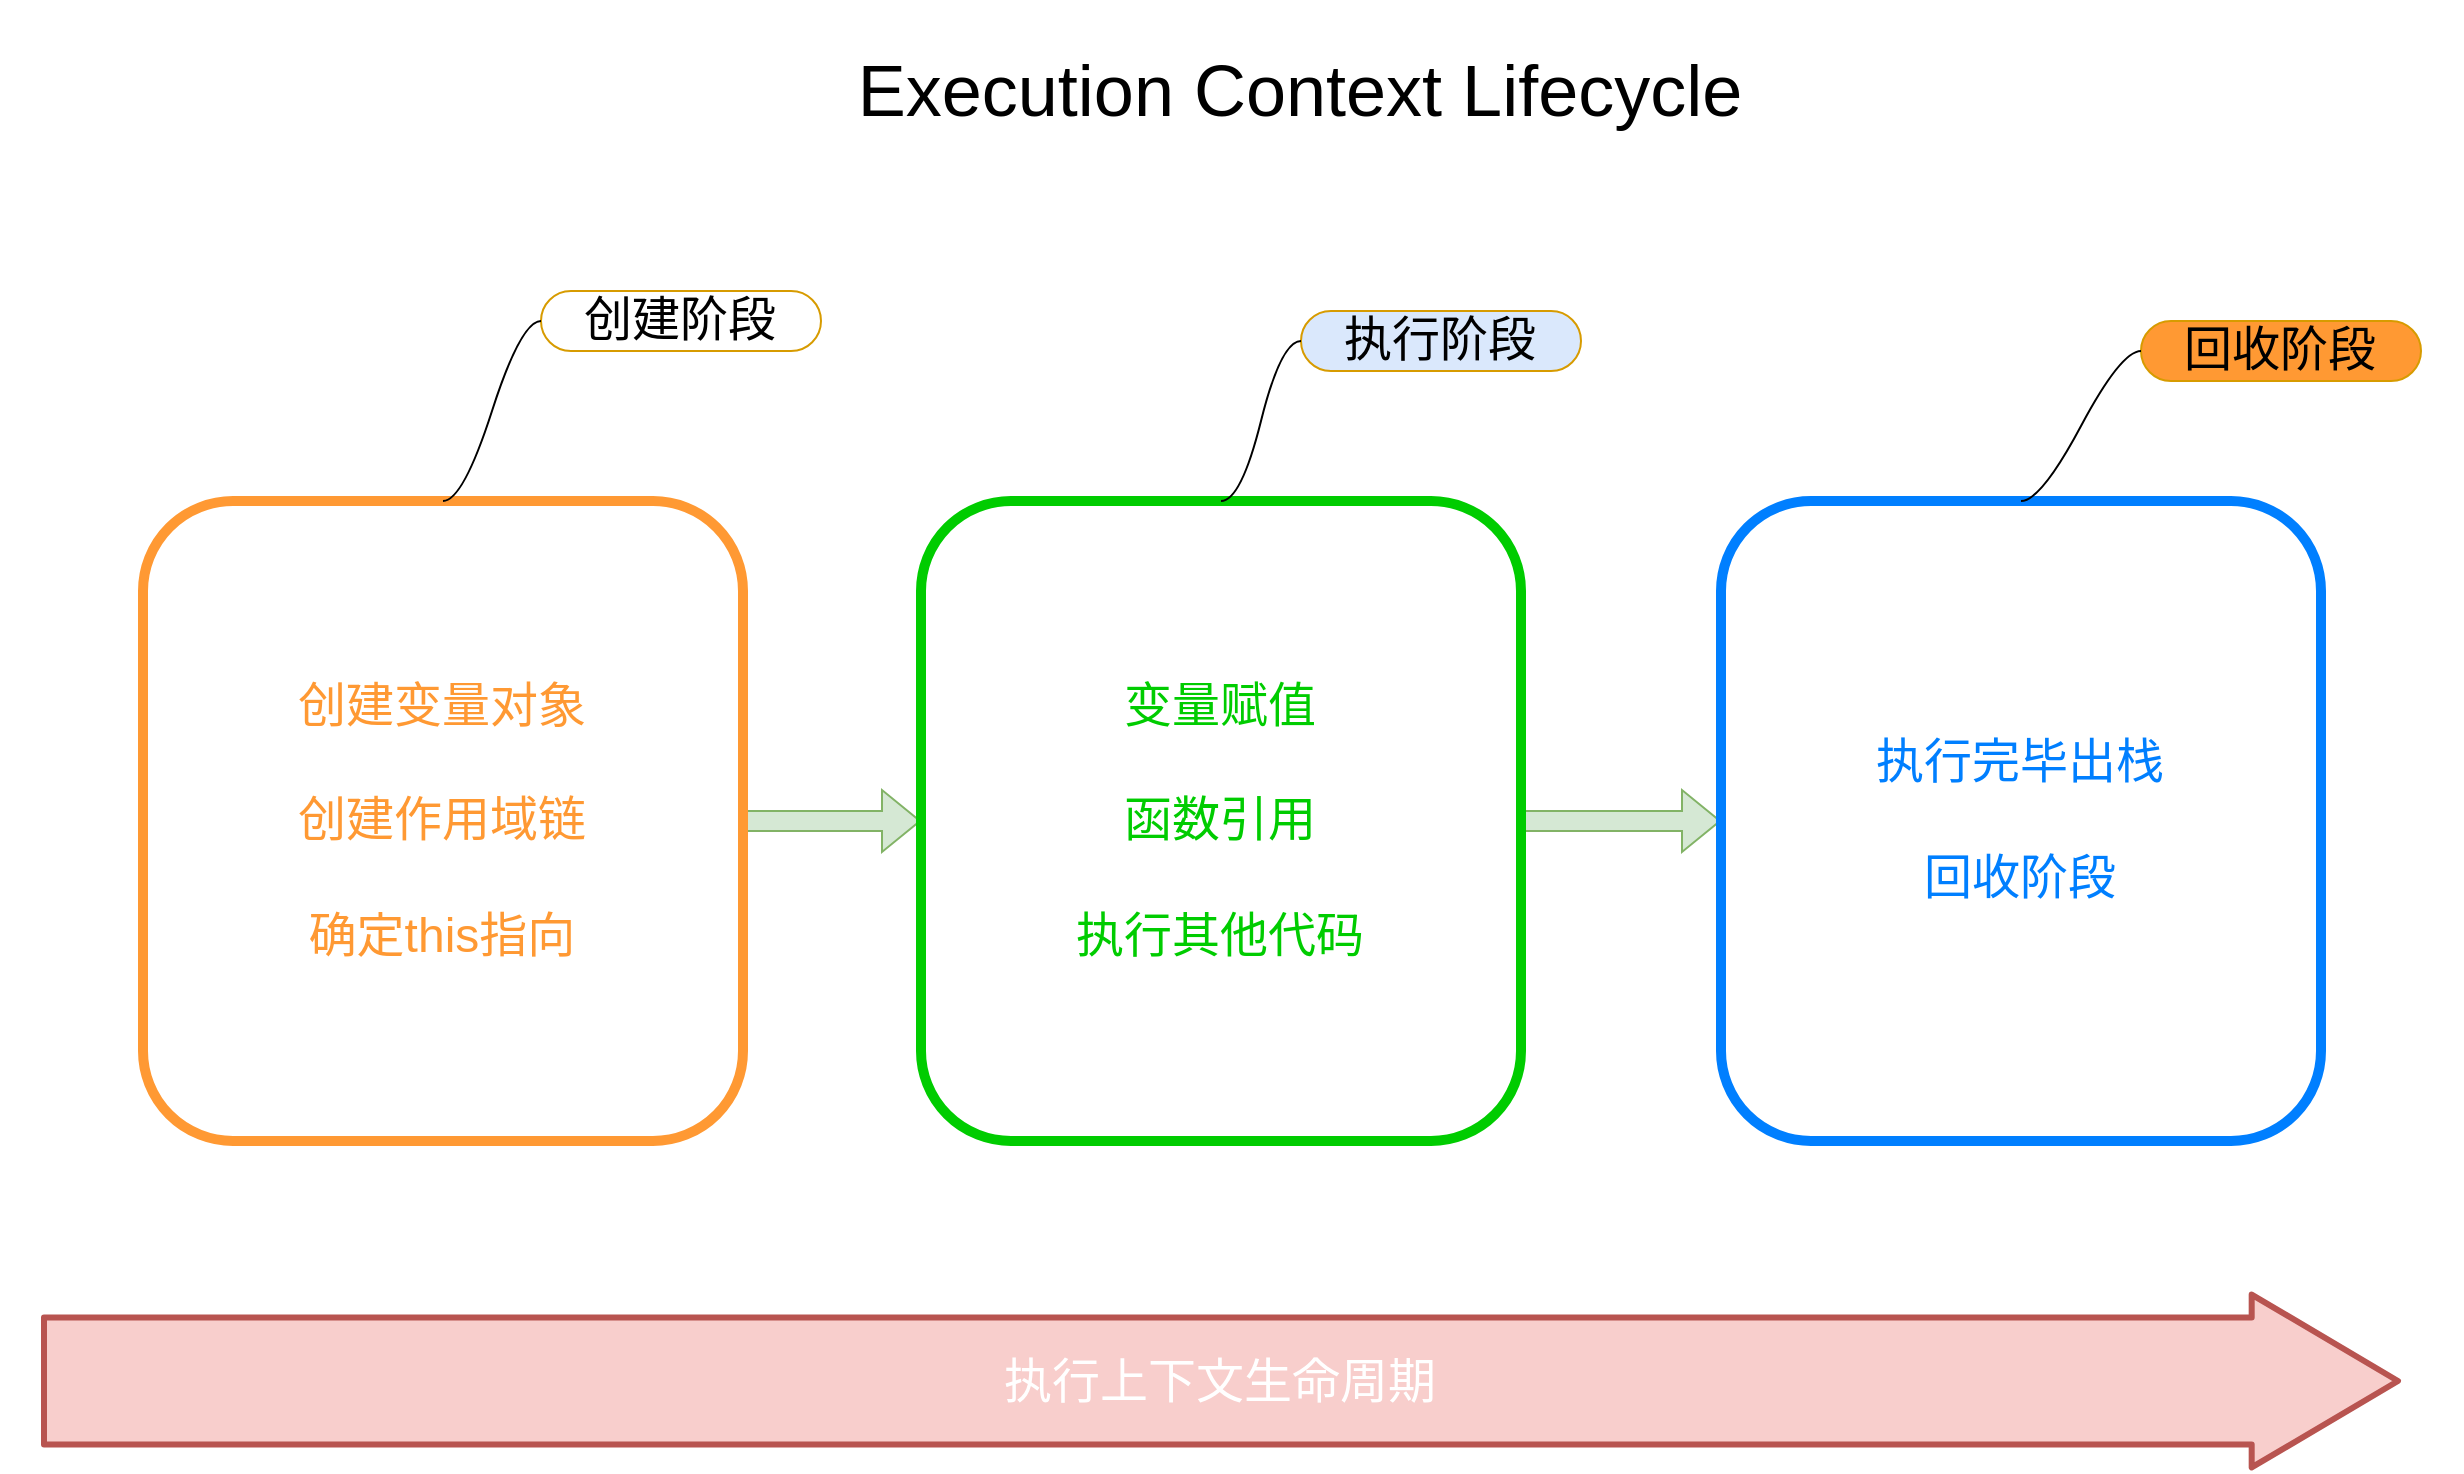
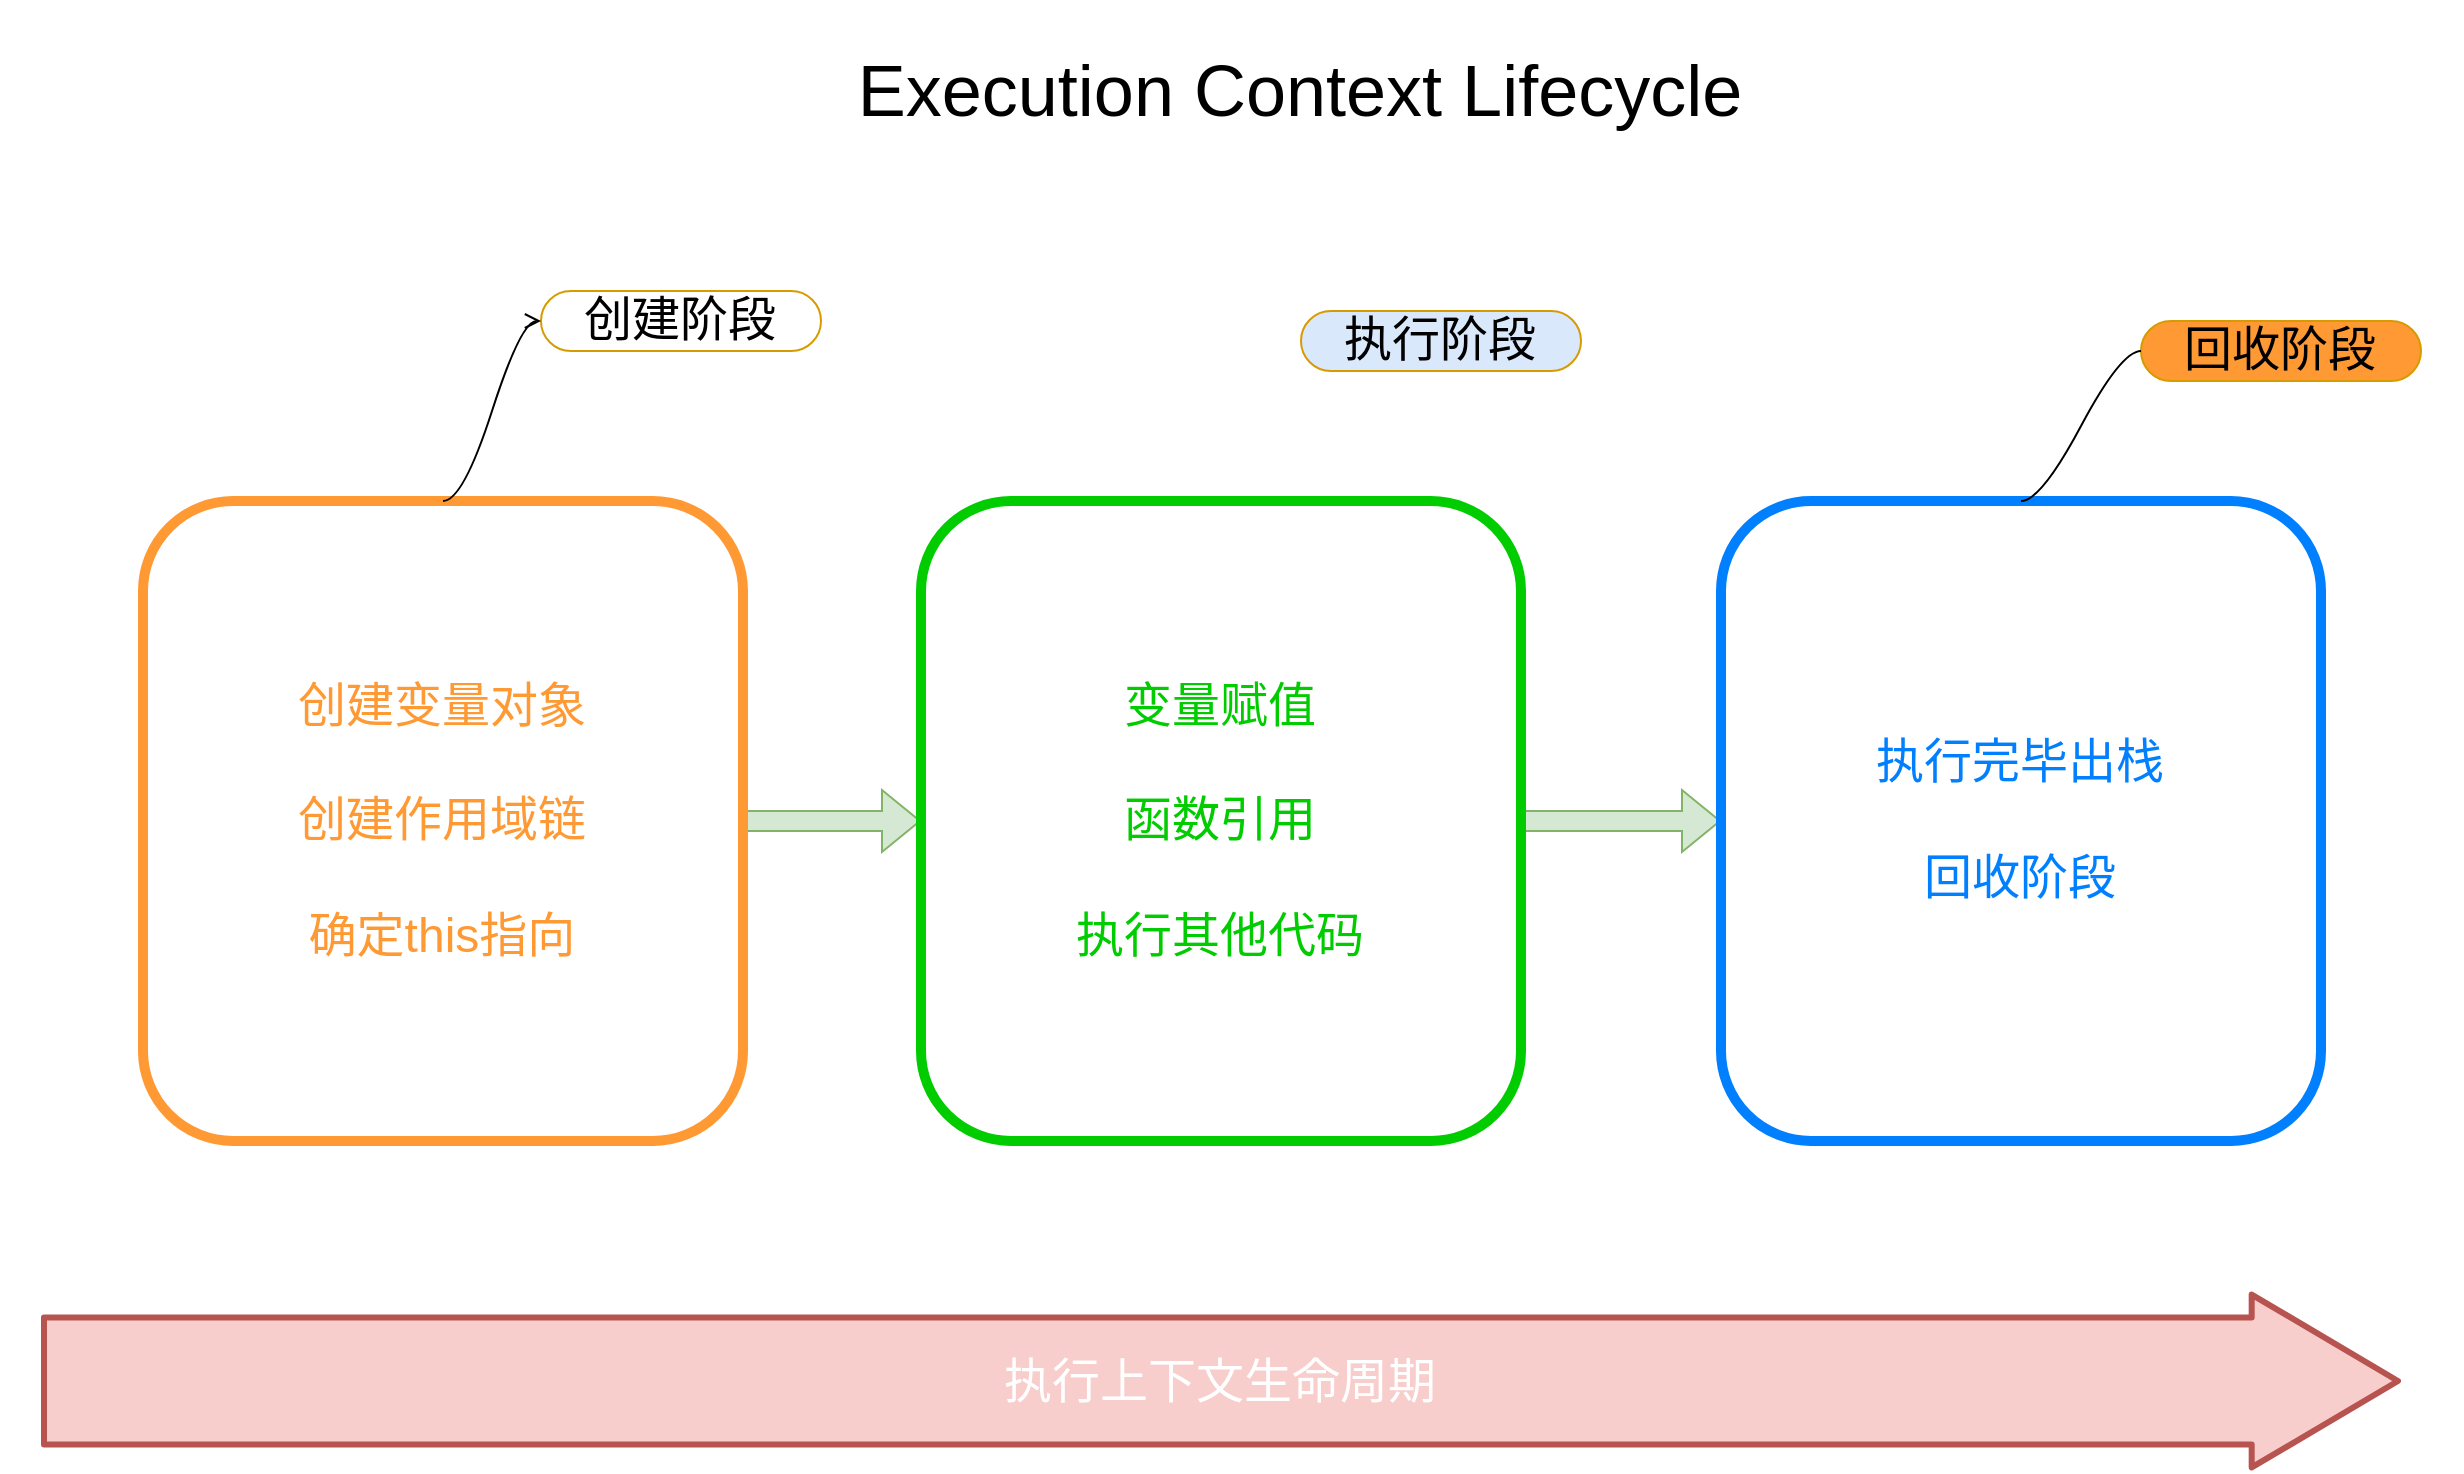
edge "创建阶段" -- "创建变量对象 创建作用域链 确定this指向": arrowhead none -> open
edge "执行阶段" -- "变量赋值 函数引用 执行其他代码": removed
